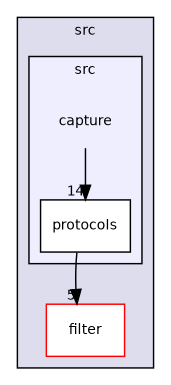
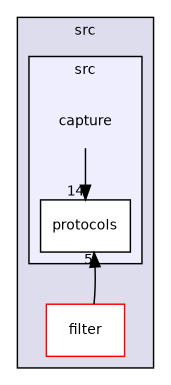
edge "protocols" -> "filter": reversed
